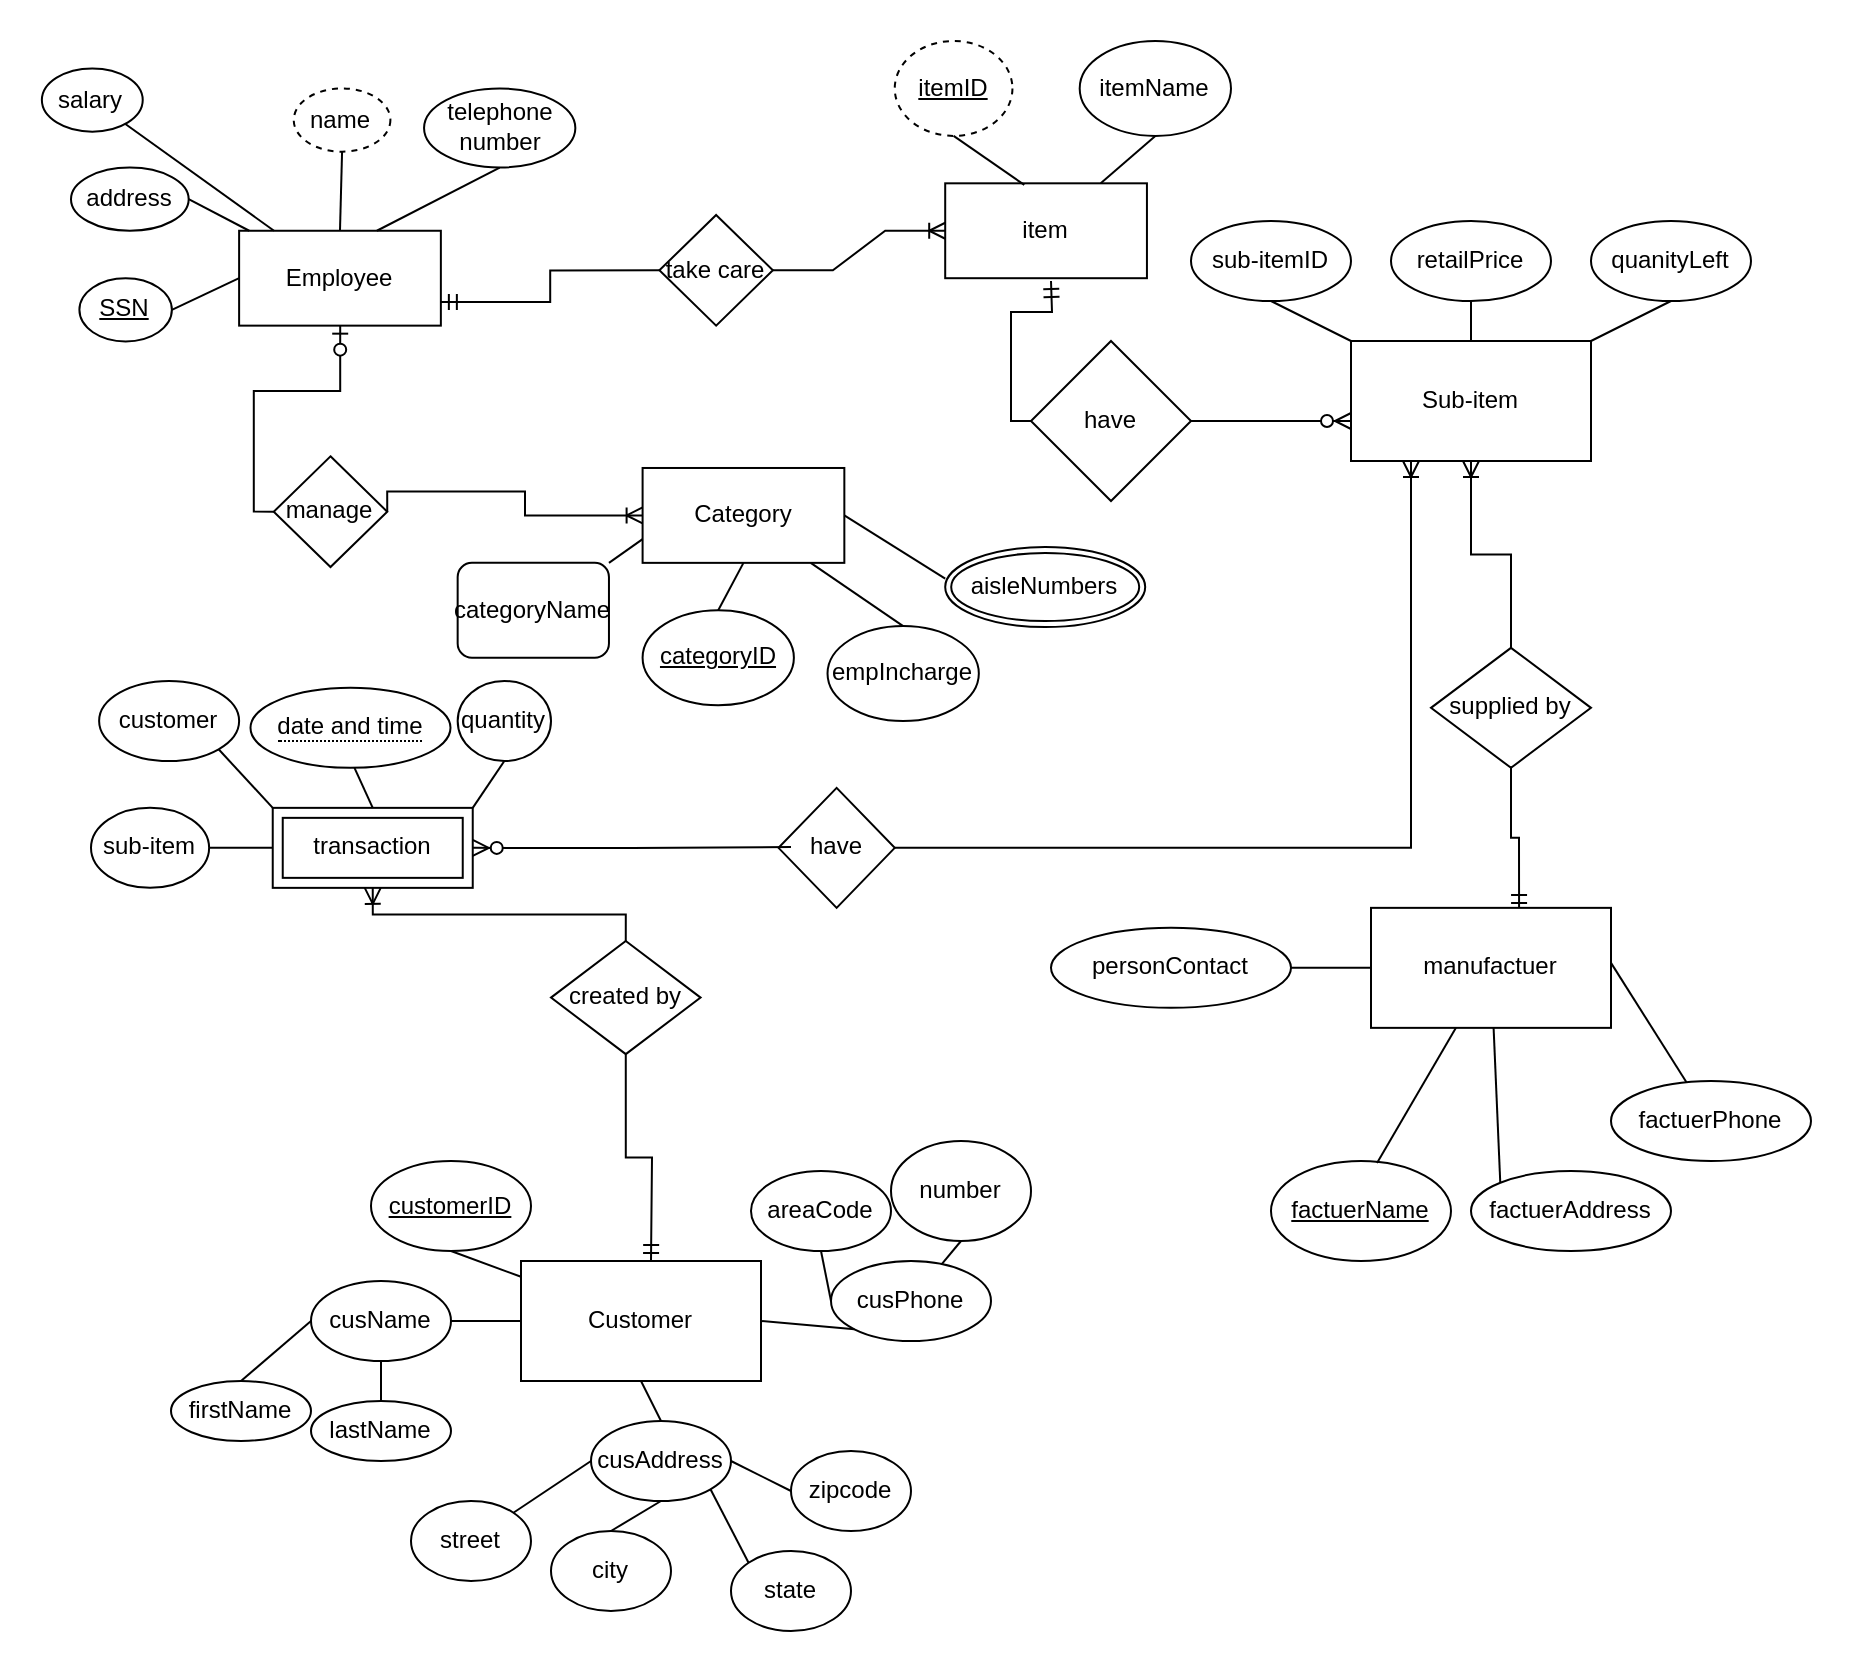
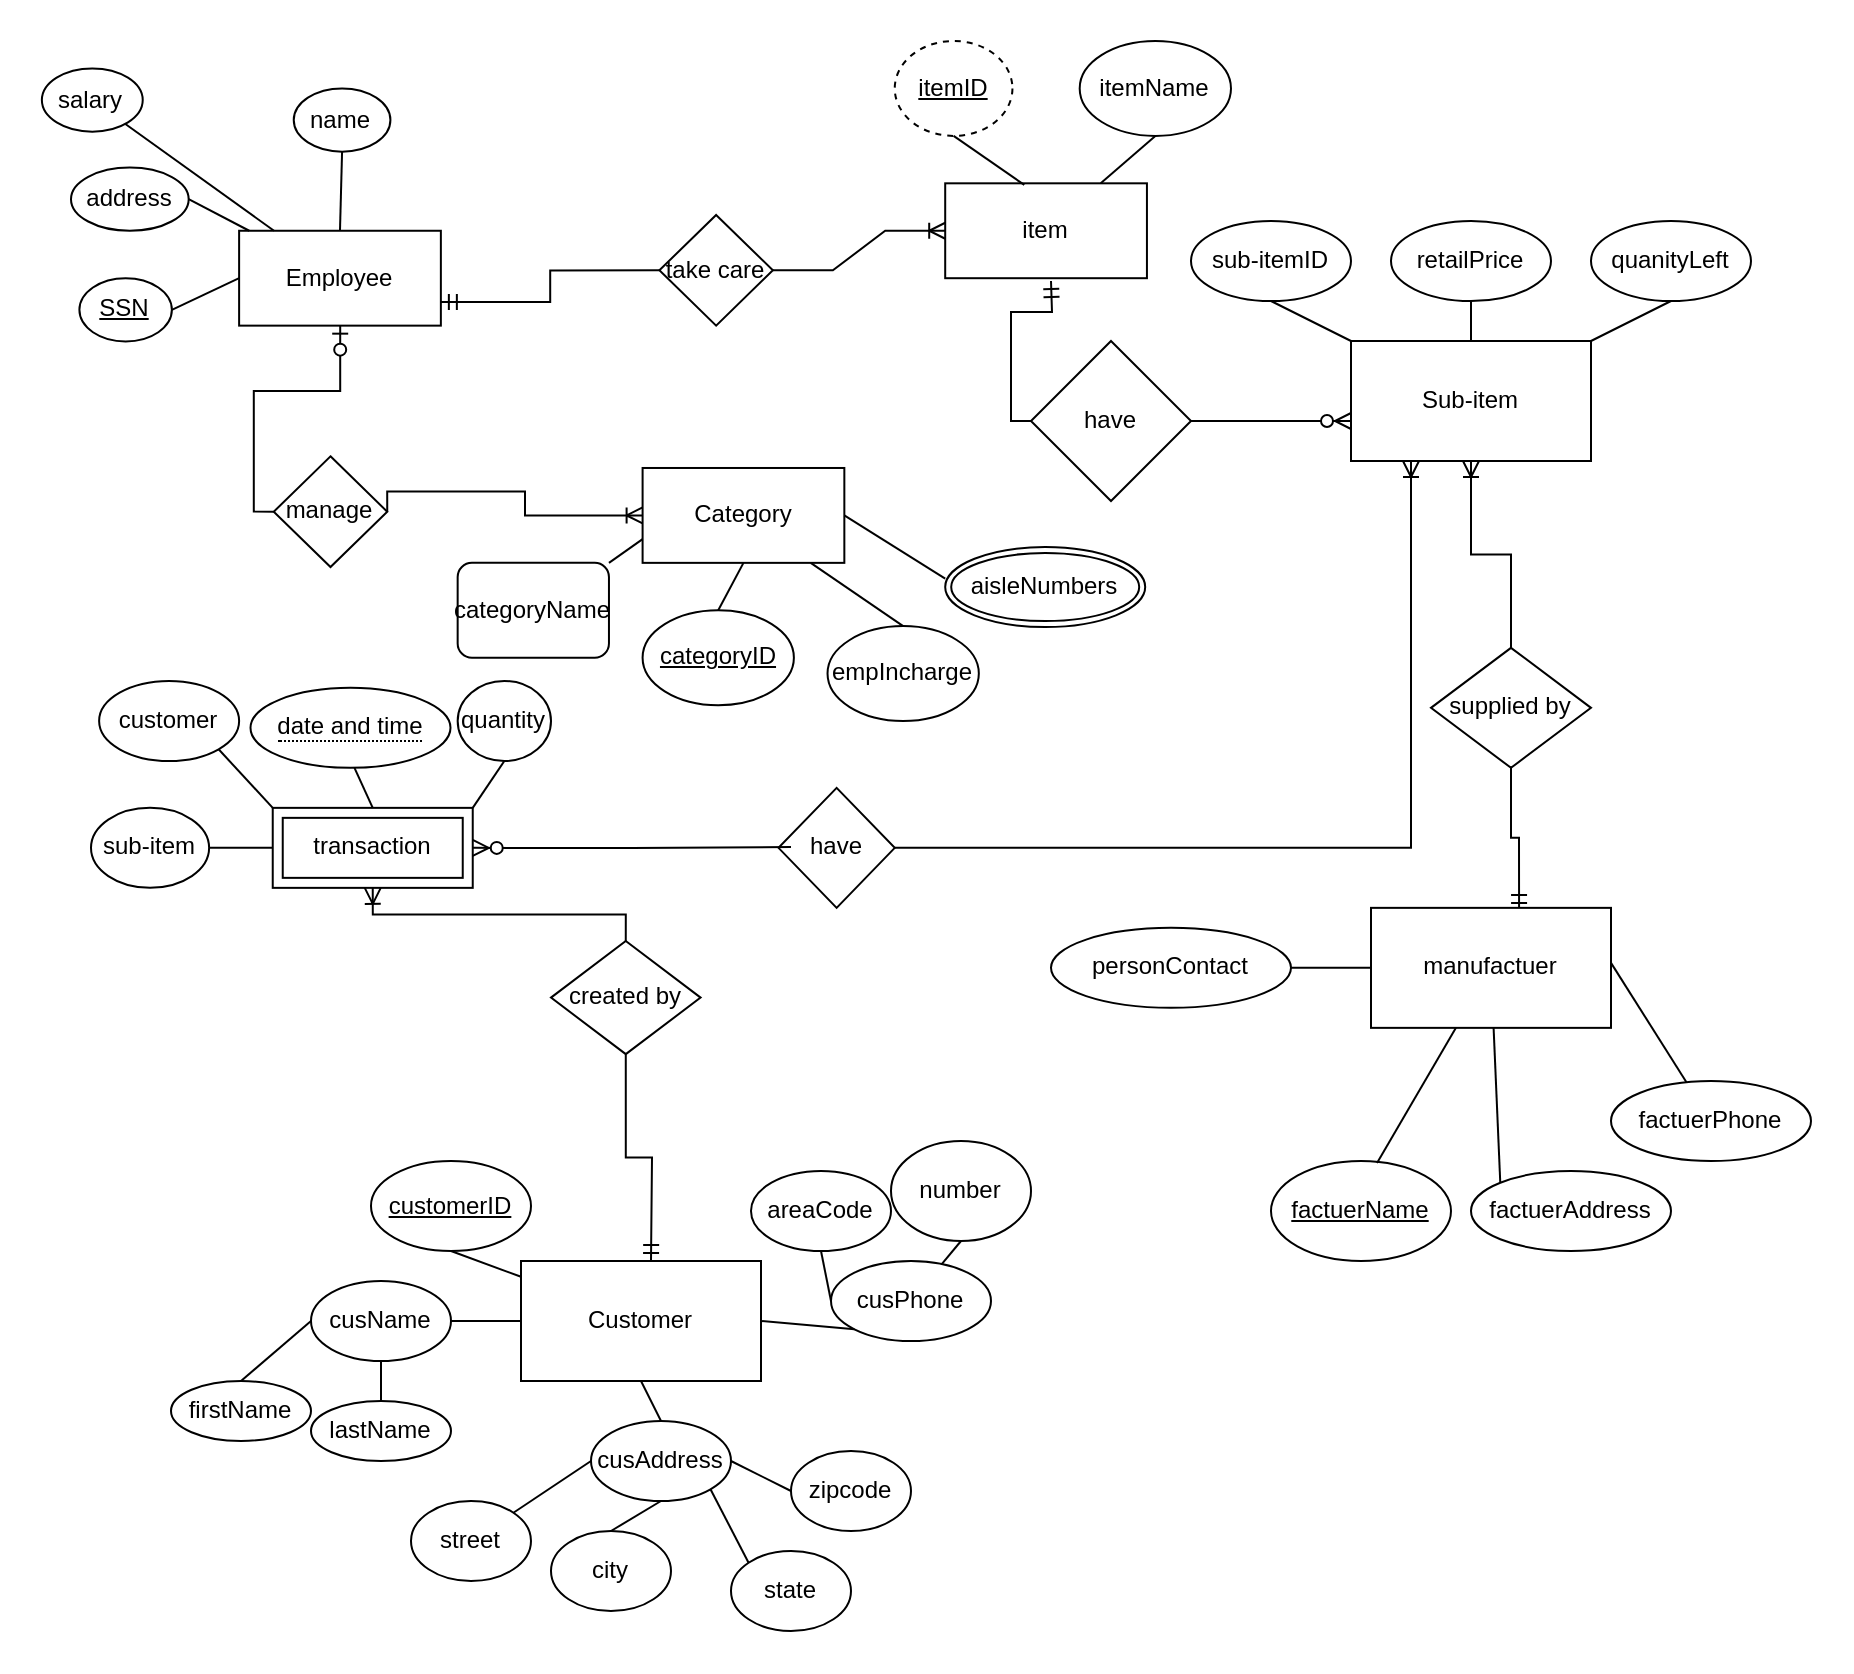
node "name": style dashed -> solid
node "telephone number": removed
edge "telephone number" -- "Employee": removed
